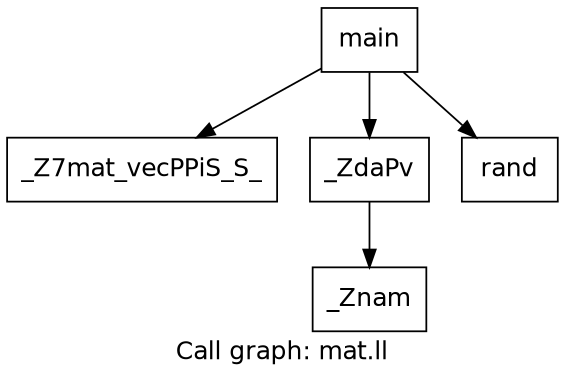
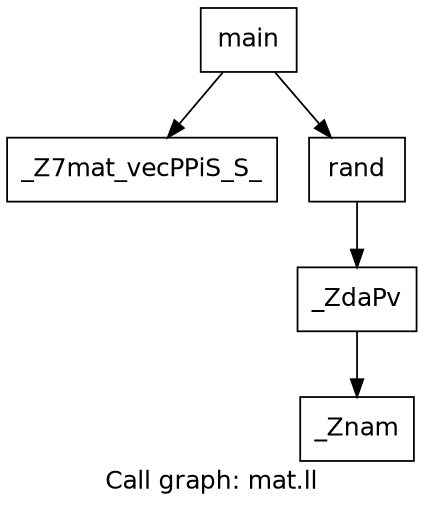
edge "main" -> "_ZdaPv": now "rand" -> "_ZdaPv"
